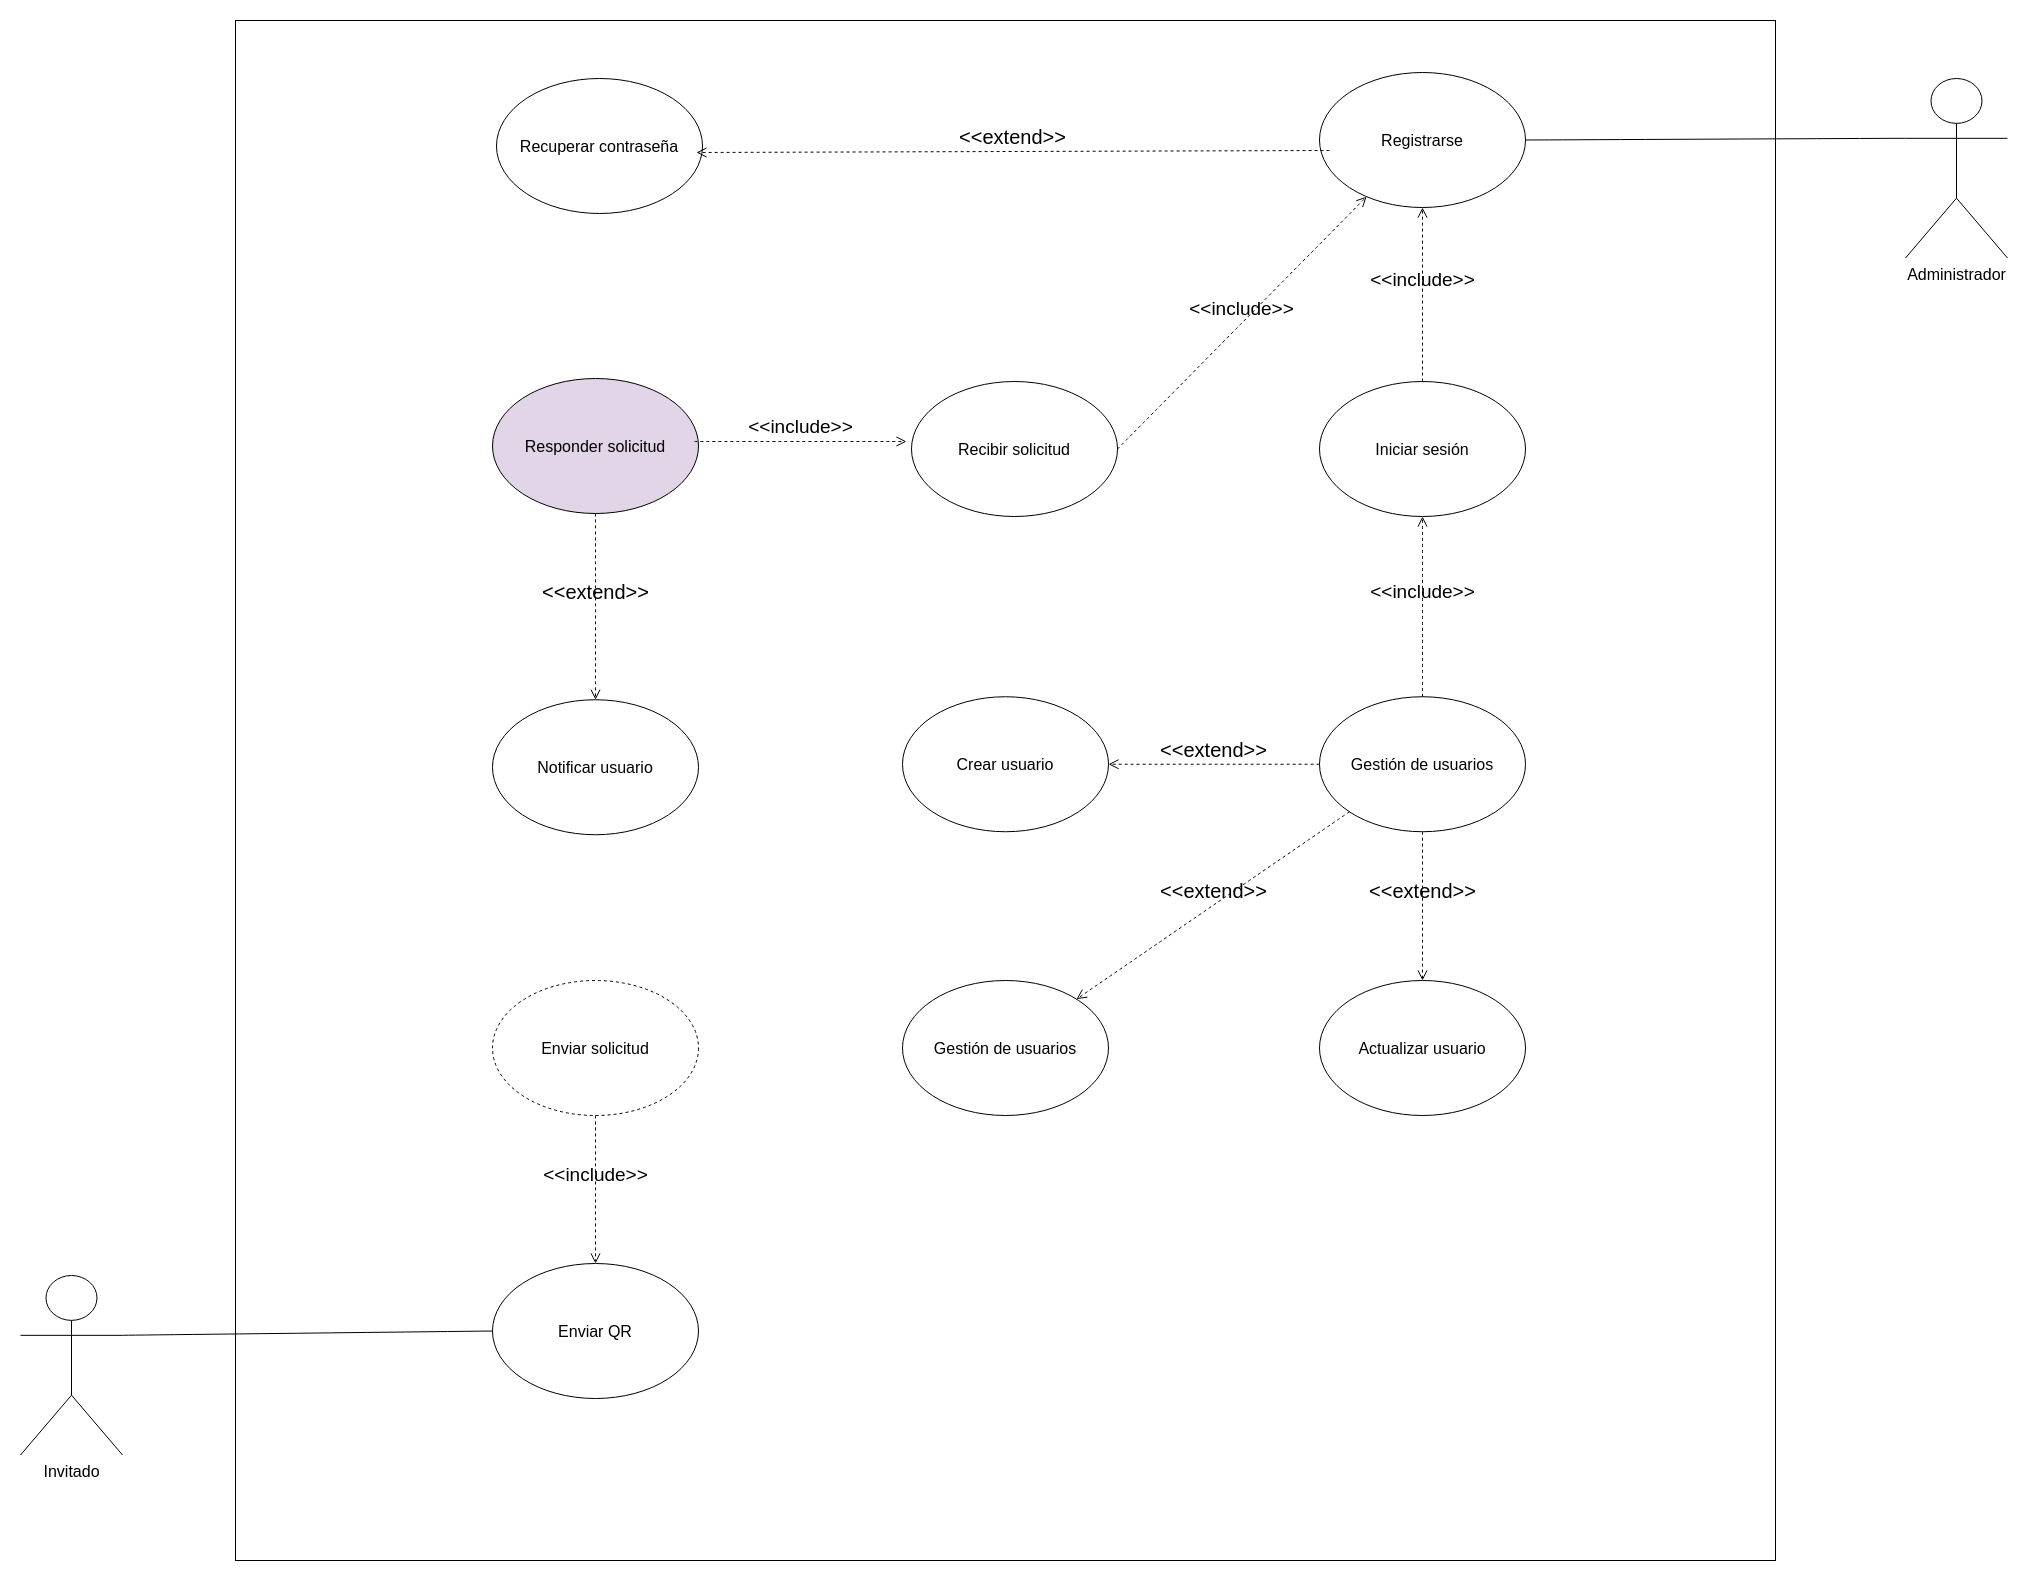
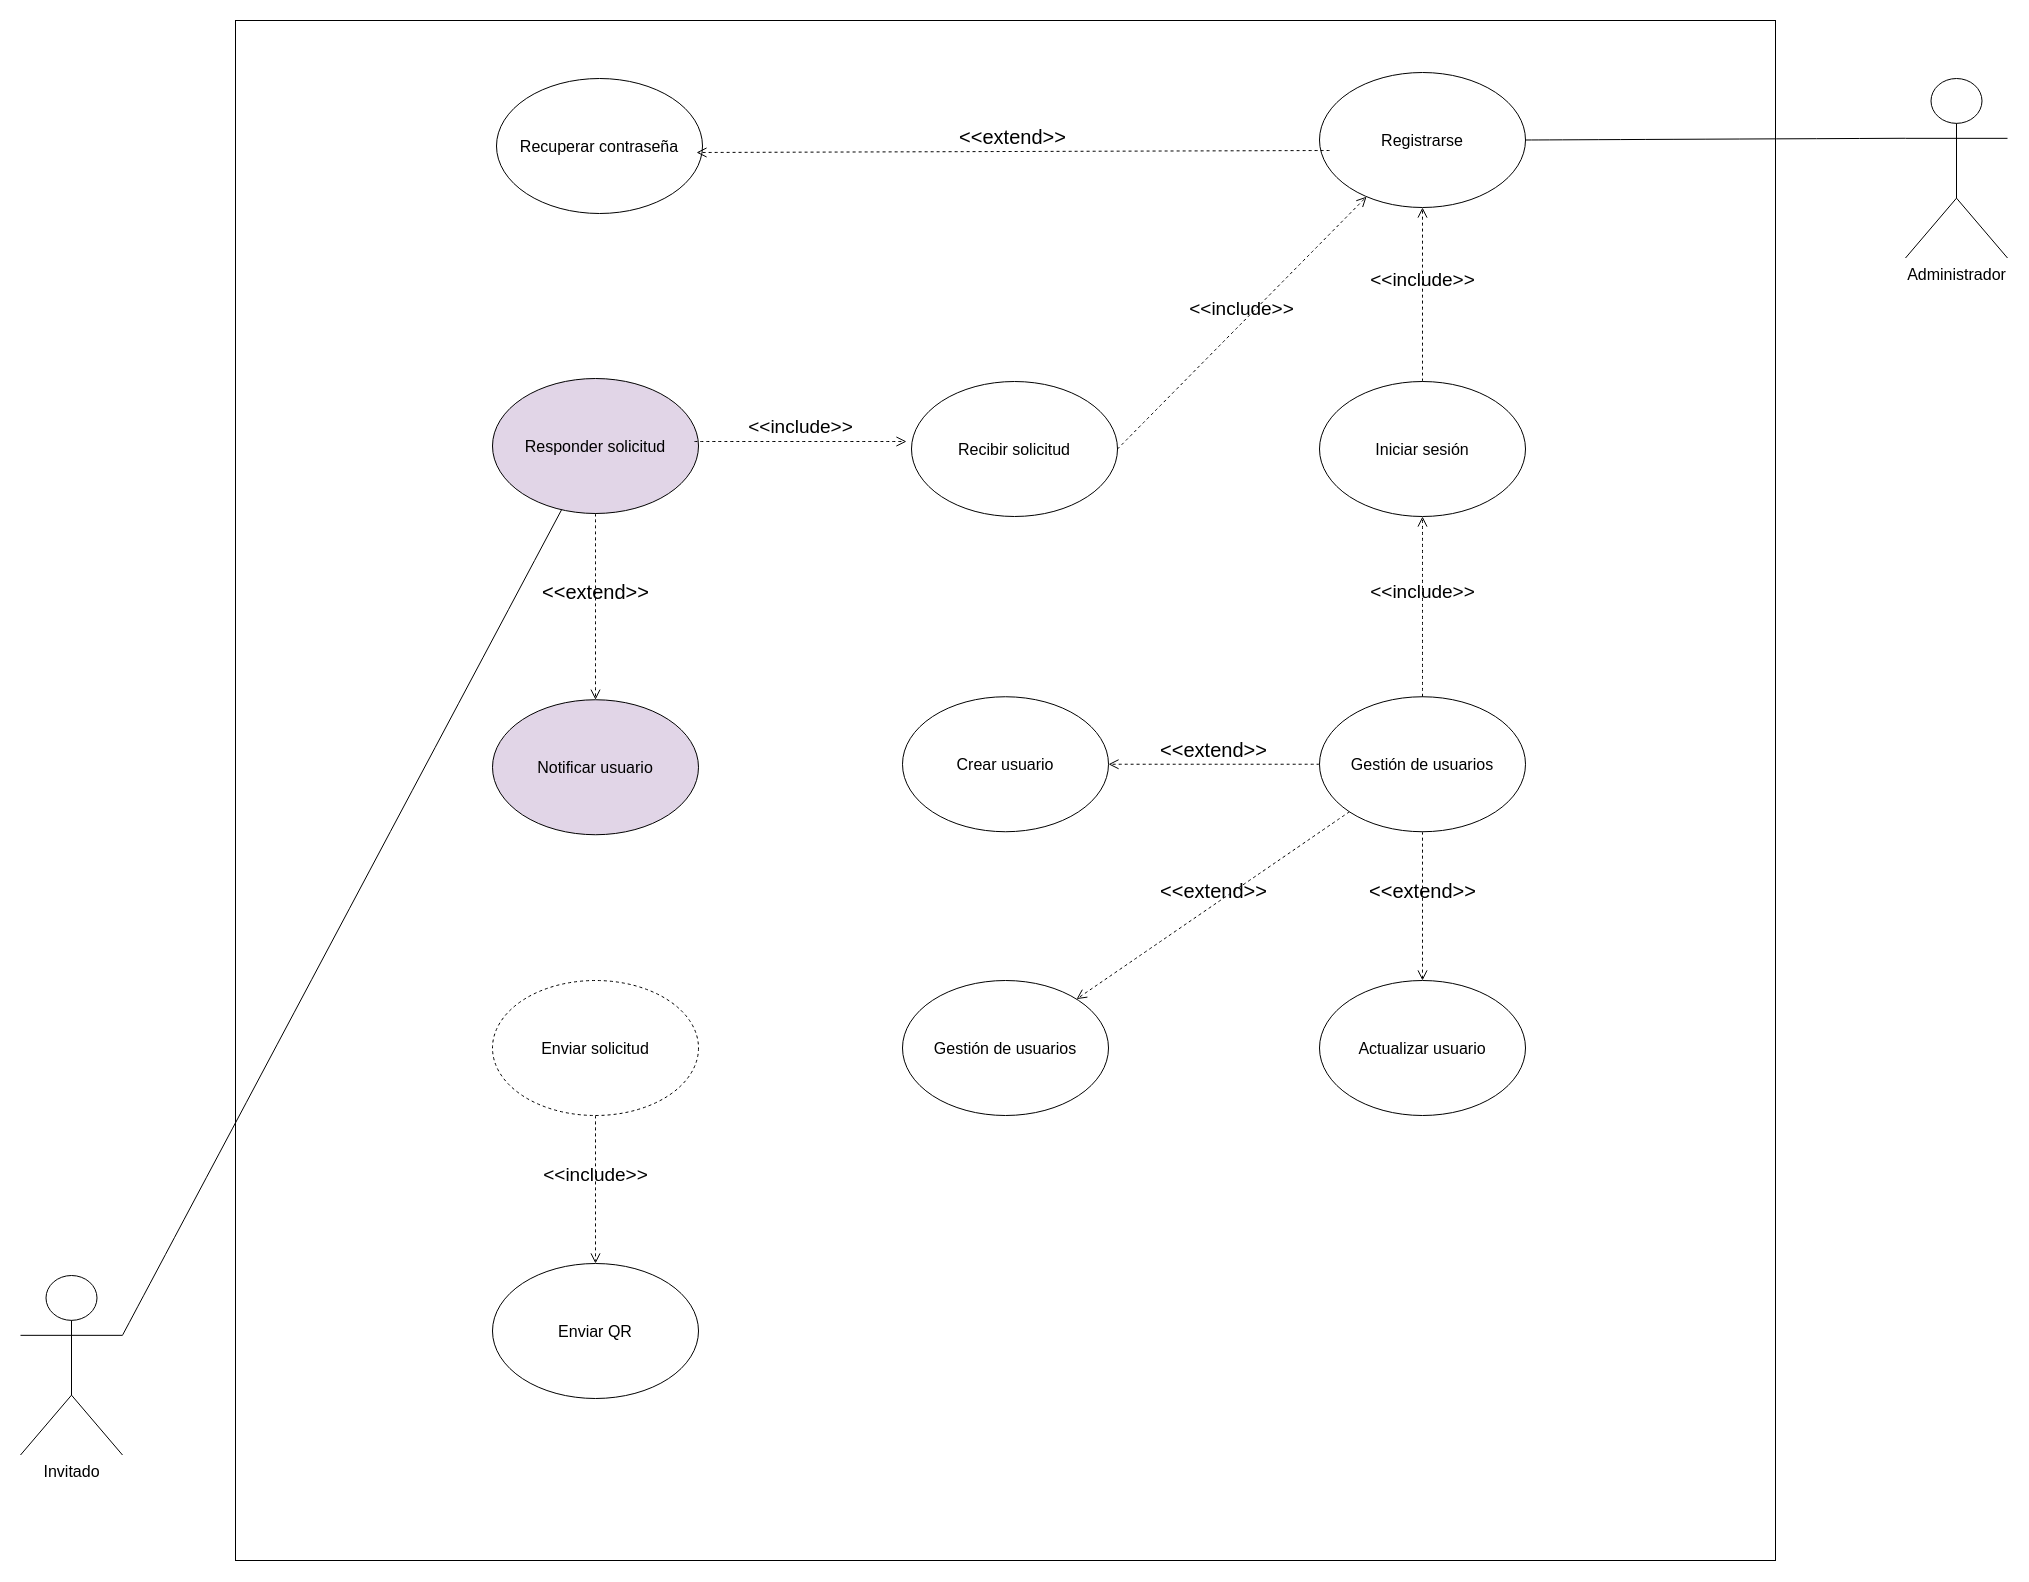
node "Notificar usuario": fillcolor #ffffff -> #e1d5e7
edge "Enviar QR" -- "Invitado": now "Responder solicitud" -- "Invitado"
